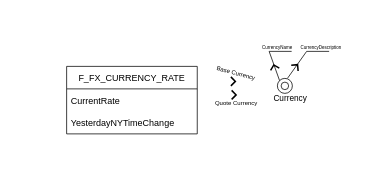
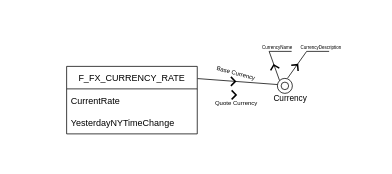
edge "Currency" -- "F_FX_CURRENCY_RATE": added
